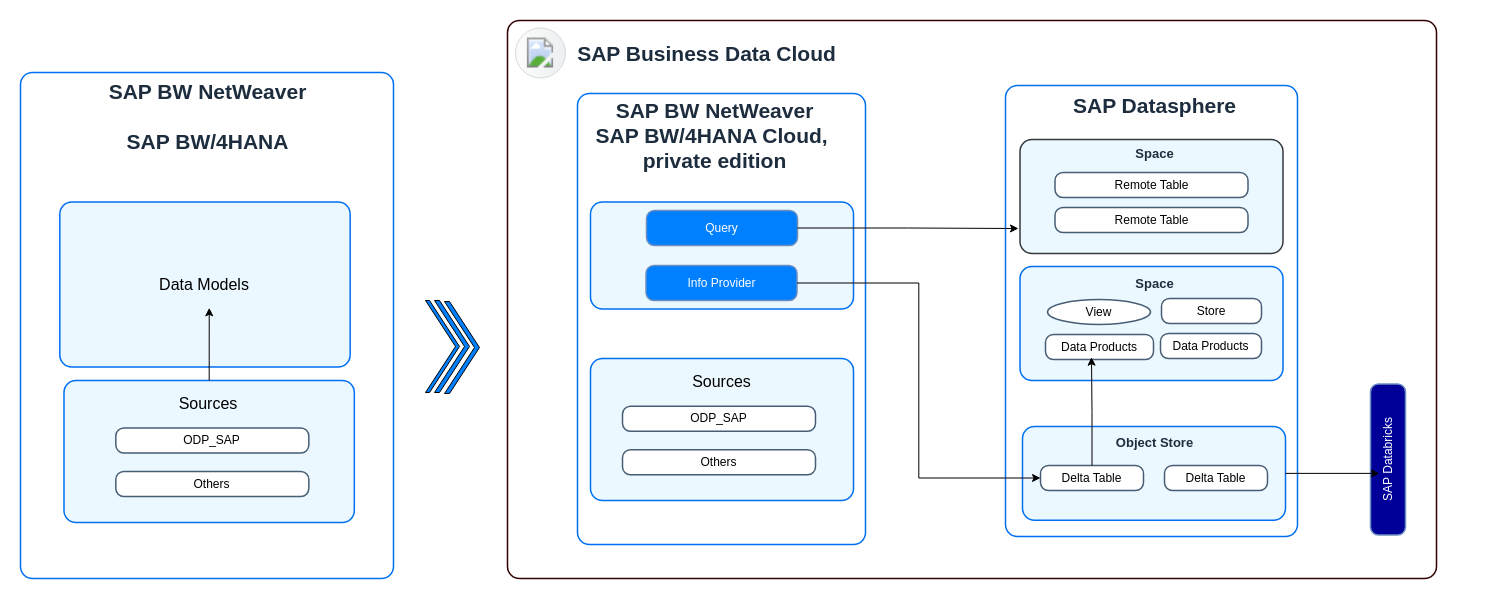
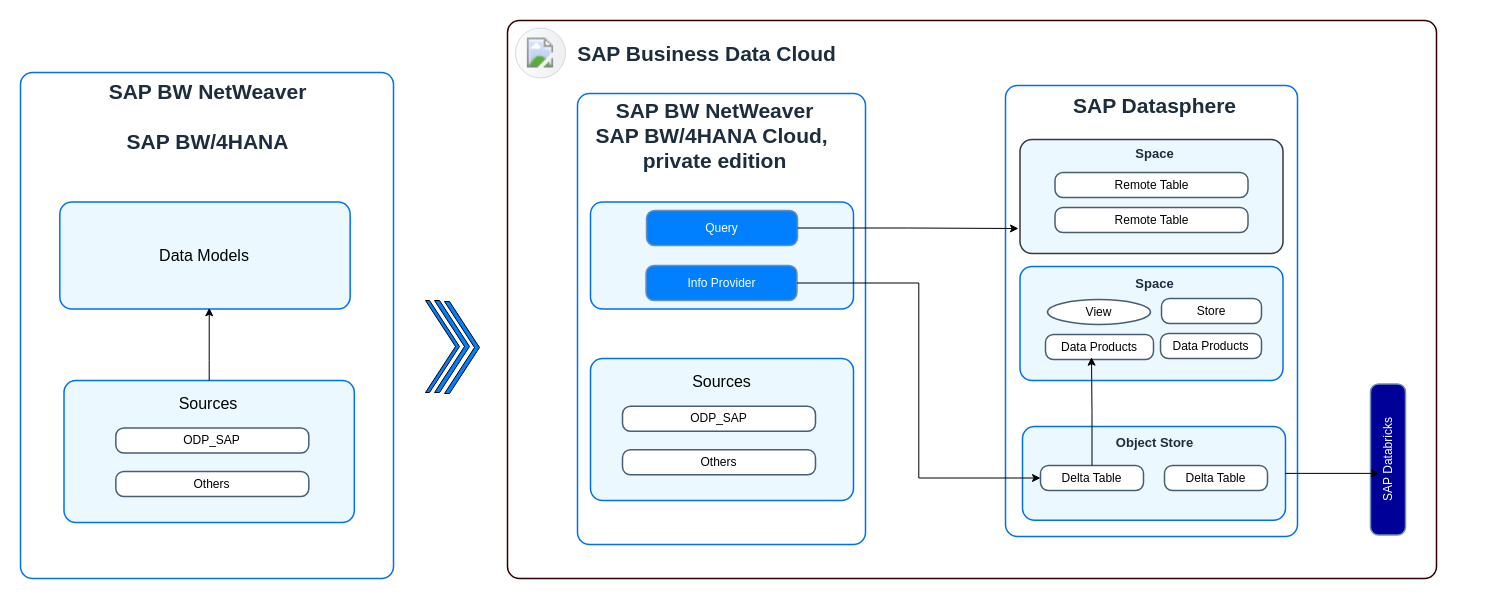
node "Data Models": size 290x165 -> 290x107
